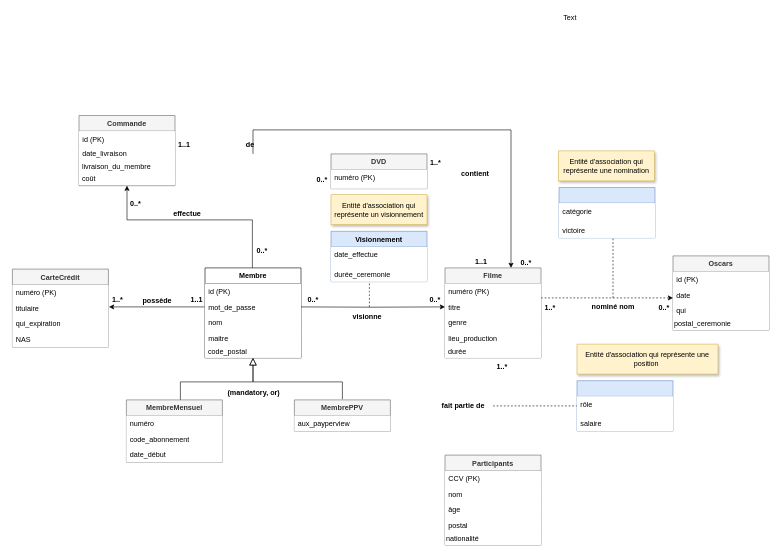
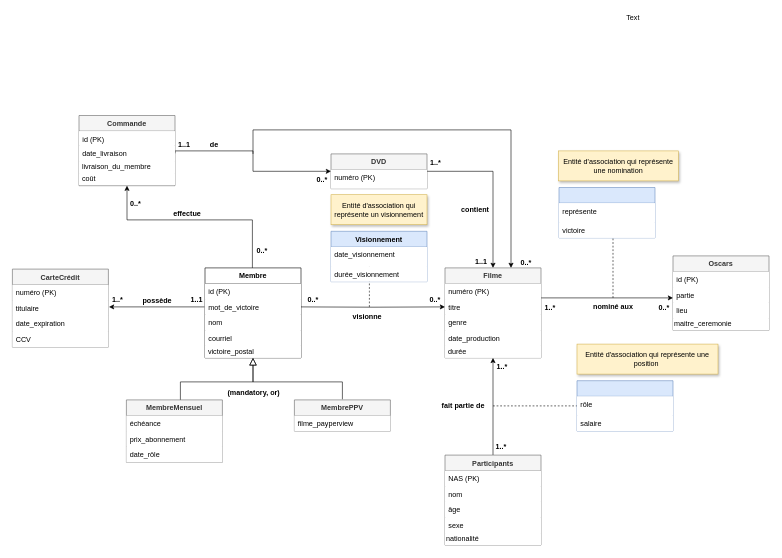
node "Text": moved (570, 18) -> (633, 18)
node "de": moved (250, 145) -> (214, 145)
node "Entité d'association qui représente une nomination": size 96x30 -> 120x30
edge "date_livraison" -> "DVD": added
edge "DVD" -> "Filme": added
node "contient": moved (475, 174) -> (475, 210)
node "catégorie": label "catégorie" -> "représente"
node "date_effectue": label "date_effectue" -> "date_visionnement"
node "durée_ceremonie": label "durée_ceremonie" -> "durée_visionnement"
node "date": label "date" -> "partie"
edge "Filme" -> "Oscars": style dashed -> solid
node "mot_de_passe": label "mot_de_passe" -> "mot_de_victoire"
node "nominé nom": label "nominé nom" -> "nominé aux"
node "qui": label "qui" -> "lieu"
node "qui_expiration": label "qui_expiration" -> "date_expiration"
node "postal_ceremonie": label "postal_ceremonie" -> "maitre_ceremonie"
node "maitre": label "maitre" -> "courriel"
node "lieu_production": label "lieu_production" -> "date_production"
node "NAS": label "NAS" -> "CCV"
node "code_postal": label "code_postal" -> "victoire_postal"
edge "Participants" -> "Filme": added, label "1..*"
node "numéro": label "numéro" -> "échéance"
node "aux_payperview": label "aux_payperview" -> "filme_payperview"
node "code_abonnement": label "code_abonnement" -> "prix_abonnement"
node "date_début": label "date_début" -> "date_rôle"
node "CCV (PK)": label "CCV (PK)" -> "NAS (PK)"
node "postal": label "postal" -> "sexe"
